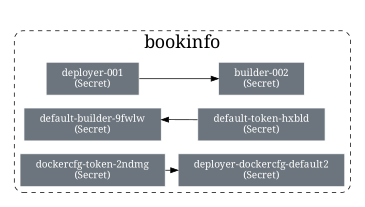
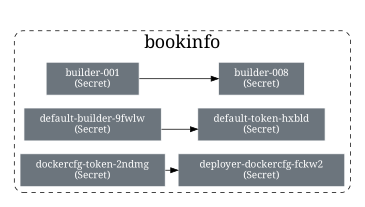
node "deployer-001 (Secret)": label "deployer-001 (Secret)" -> "builder-001 (Secret)"
node "builder-002 (Secret)": label "builder-002 (Secret)" -> "builder-008 (Secret)"
edge "default-token-hxbld (Secret)" -> "default-builder-9fwlw (Secret)": reversed
node "deployer-dockercfg-default2 (Secret)": label "deployer-dockercfg-default2 (Secret)" -> "deployer-dockercfg-fckw2 (Secret)"
